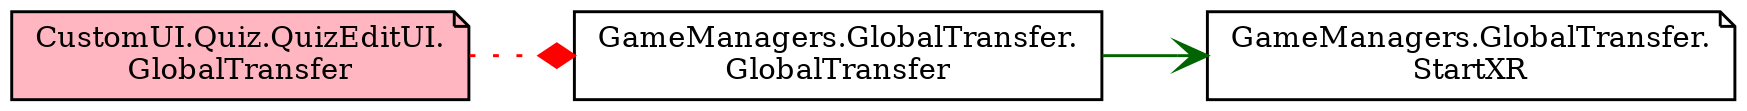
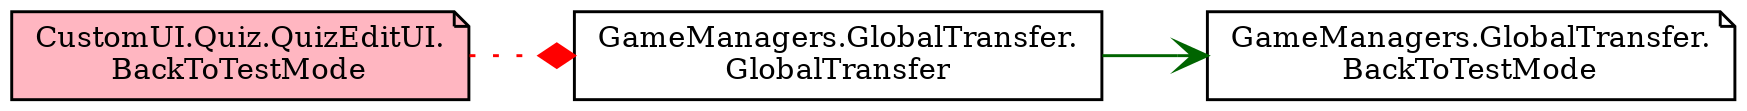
node "CustomUI.Quiz.QuizEditUI. GlobalTransfer": label "CustomUI.Quiz.QuizEditUI. GlobalTransfer" -> "CustomUI.Quiz.QuizEditUI. BackToTestMode"
node "GameManagers.GlobalTransfer. StartXR": label "GameManagers.GlobalTransfer. StartXR" -> "GameManagers.GlobalTransfer. BackToTestMode"
